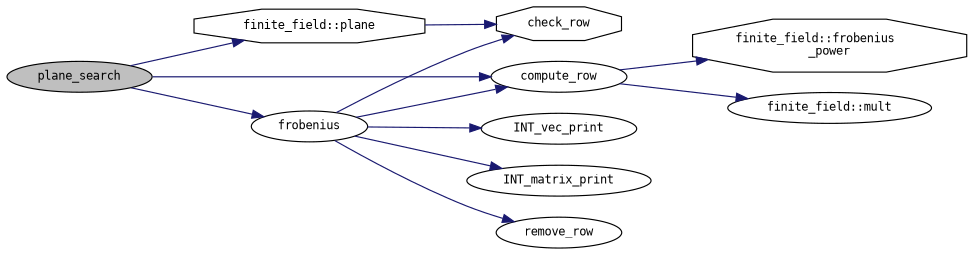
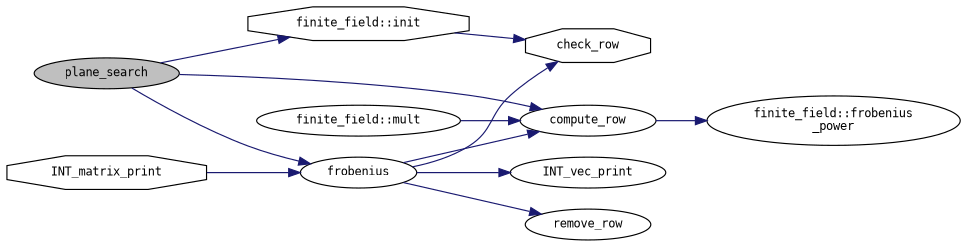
node "finite_field::plane": label "finite_field::plane" -> "finite_field::init"
node "finite_field::frobenius _power": shape octagon -> ellipse
edge "compute_row" -> "finite_field::mult": reversed
edge "frobenius" -> "INT_matrix_print": reversed
node "INT_matrix_print": shape ellipse -> octagon
